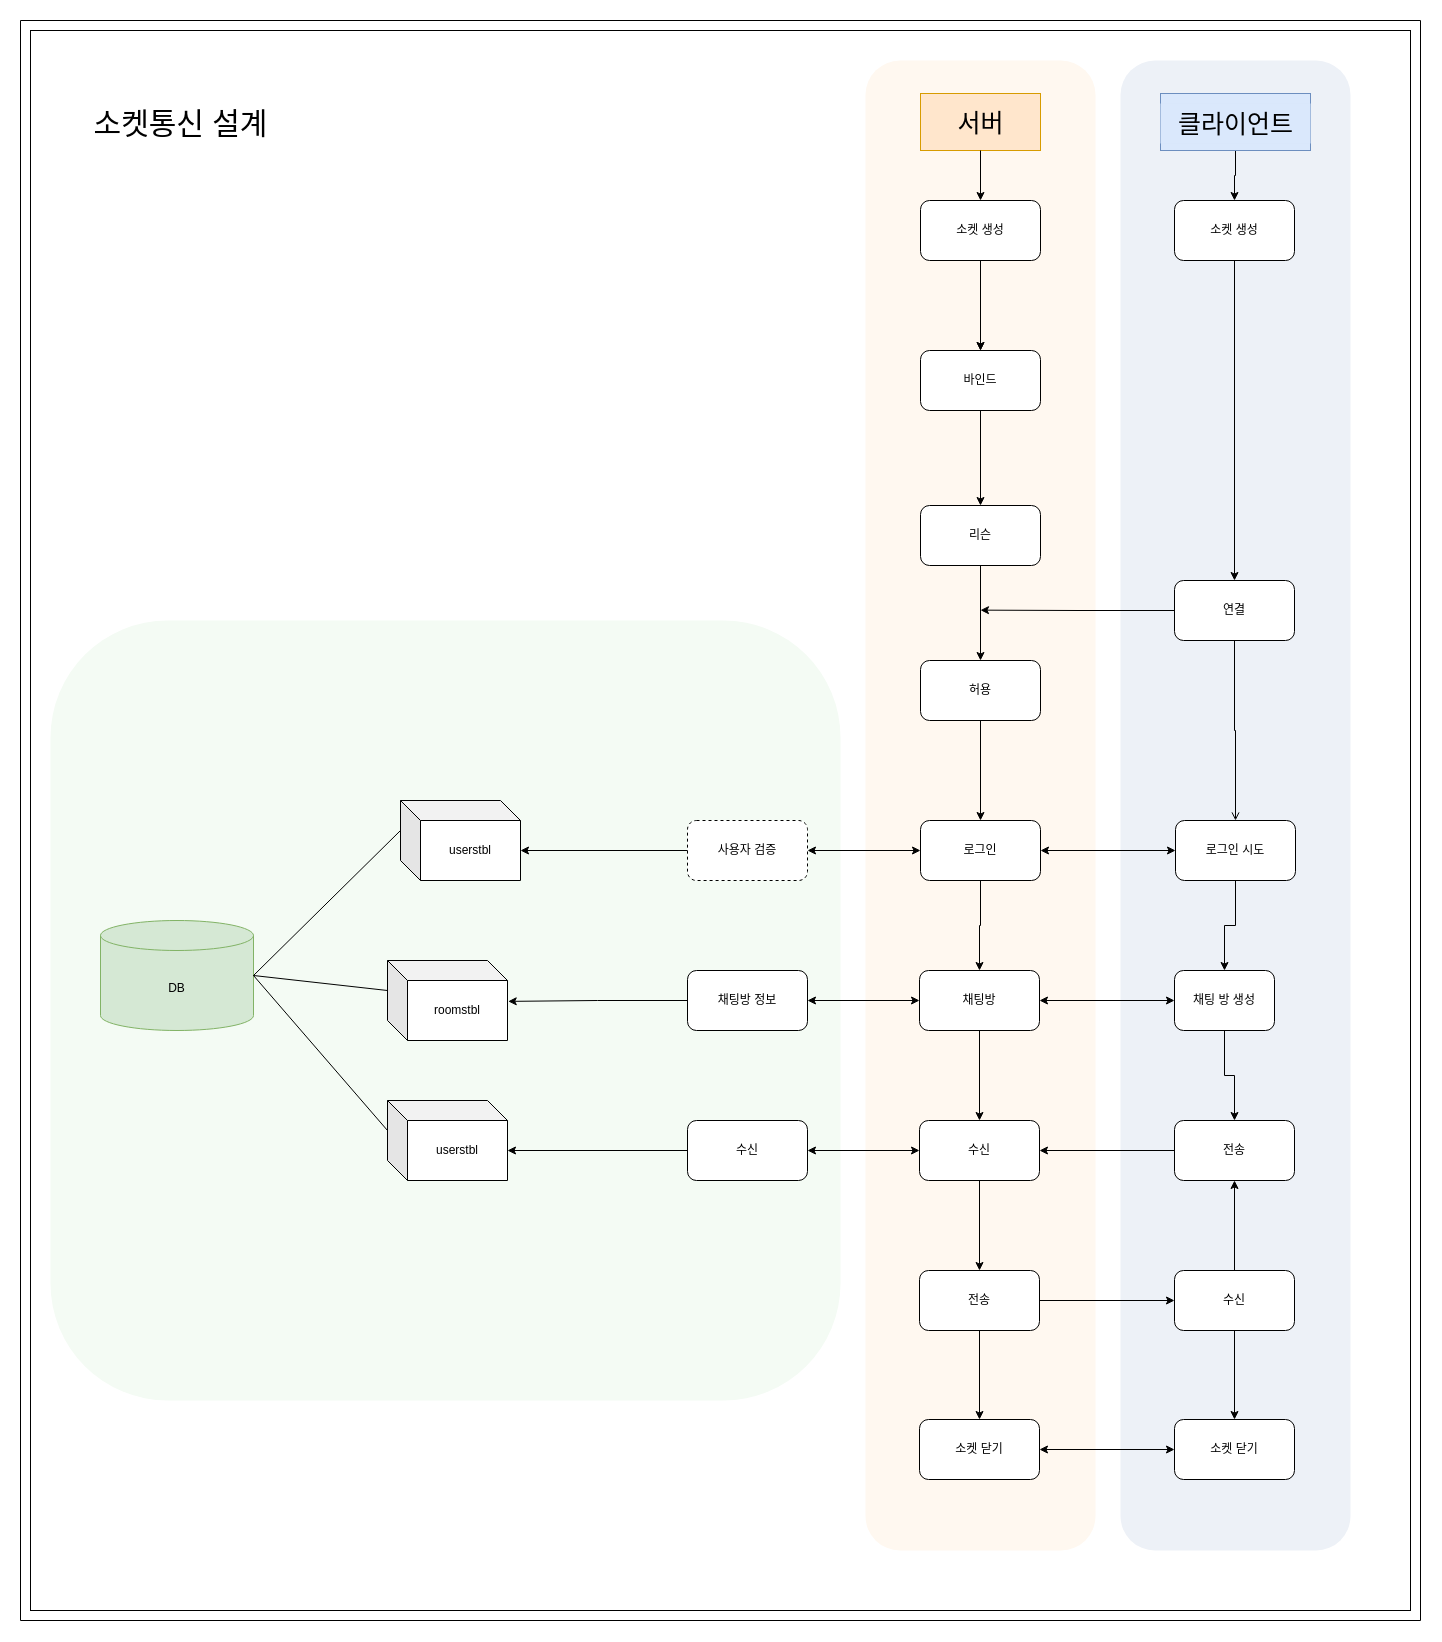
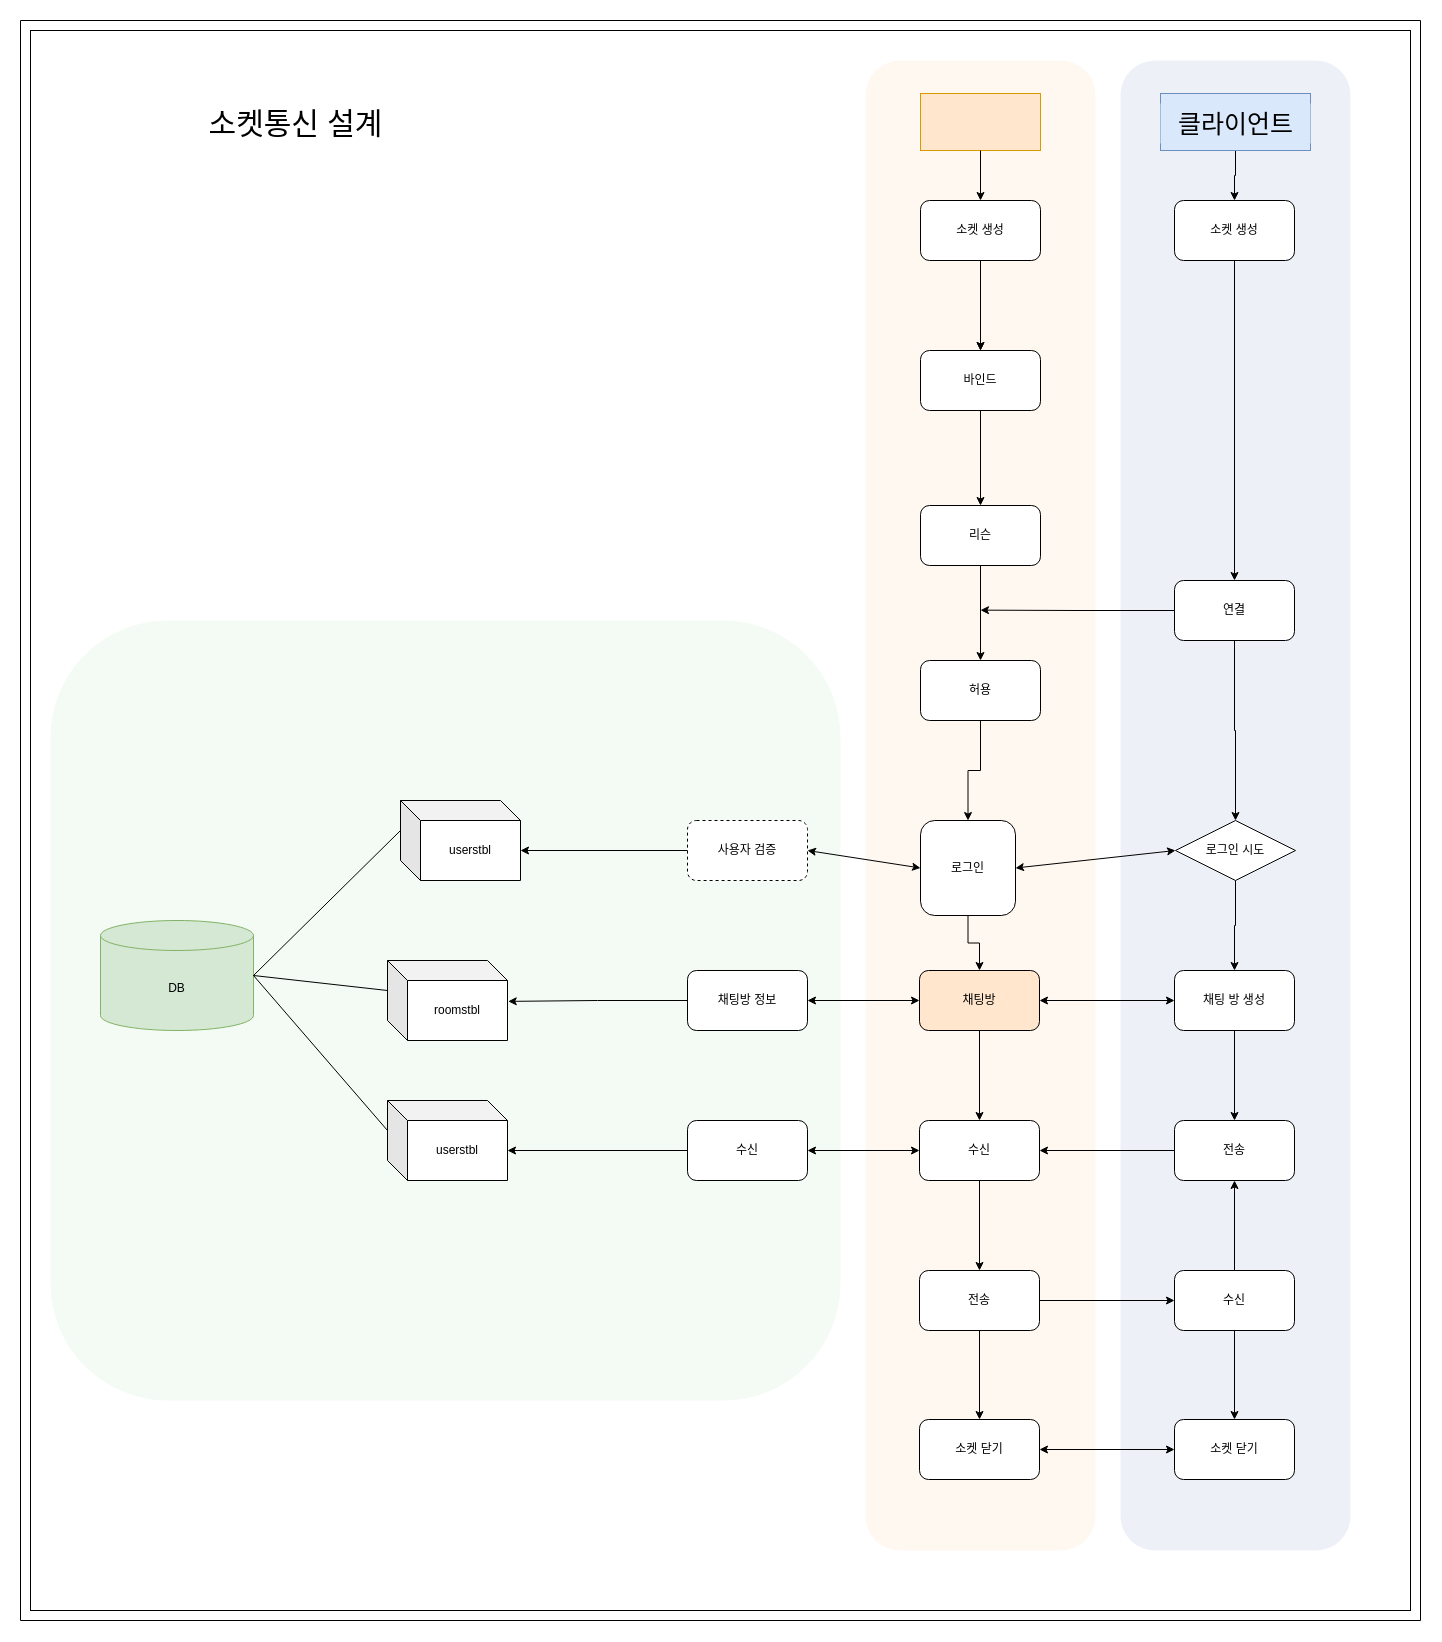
node "서버": removed
node "소켓통신 설계": moved (181, 124) -> (296, 124)
edge "연결" -> "로그인 시도": arrowhead open -> classic
node "로그인": size 120x60 -> 95x95
node "로그인 시도": shape rounded rectangle -> diamond
node "채팅방": fillcolor #ffffff -> #ffe6cc
node "채팅 방 생성": size 100x60 -> 120x60
